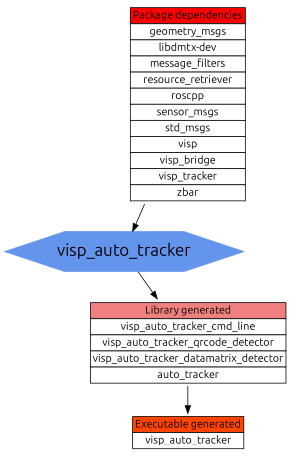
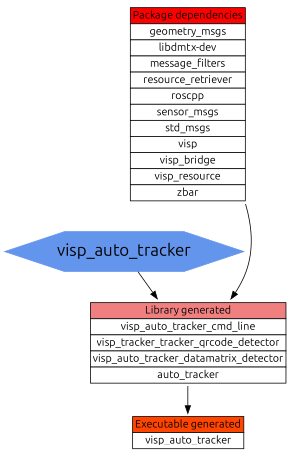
node "Package dependencies": text "visp_tracker" -> "visp_resource"
edge "Package dependencies" -> "visp_auto_tracker": now "Package dependencies" -> "Library generated"
node "Library generated": text "visp_auto_tracker_qrcode_detector" -> "visp_tracker_tracker_qrcode_detector"
